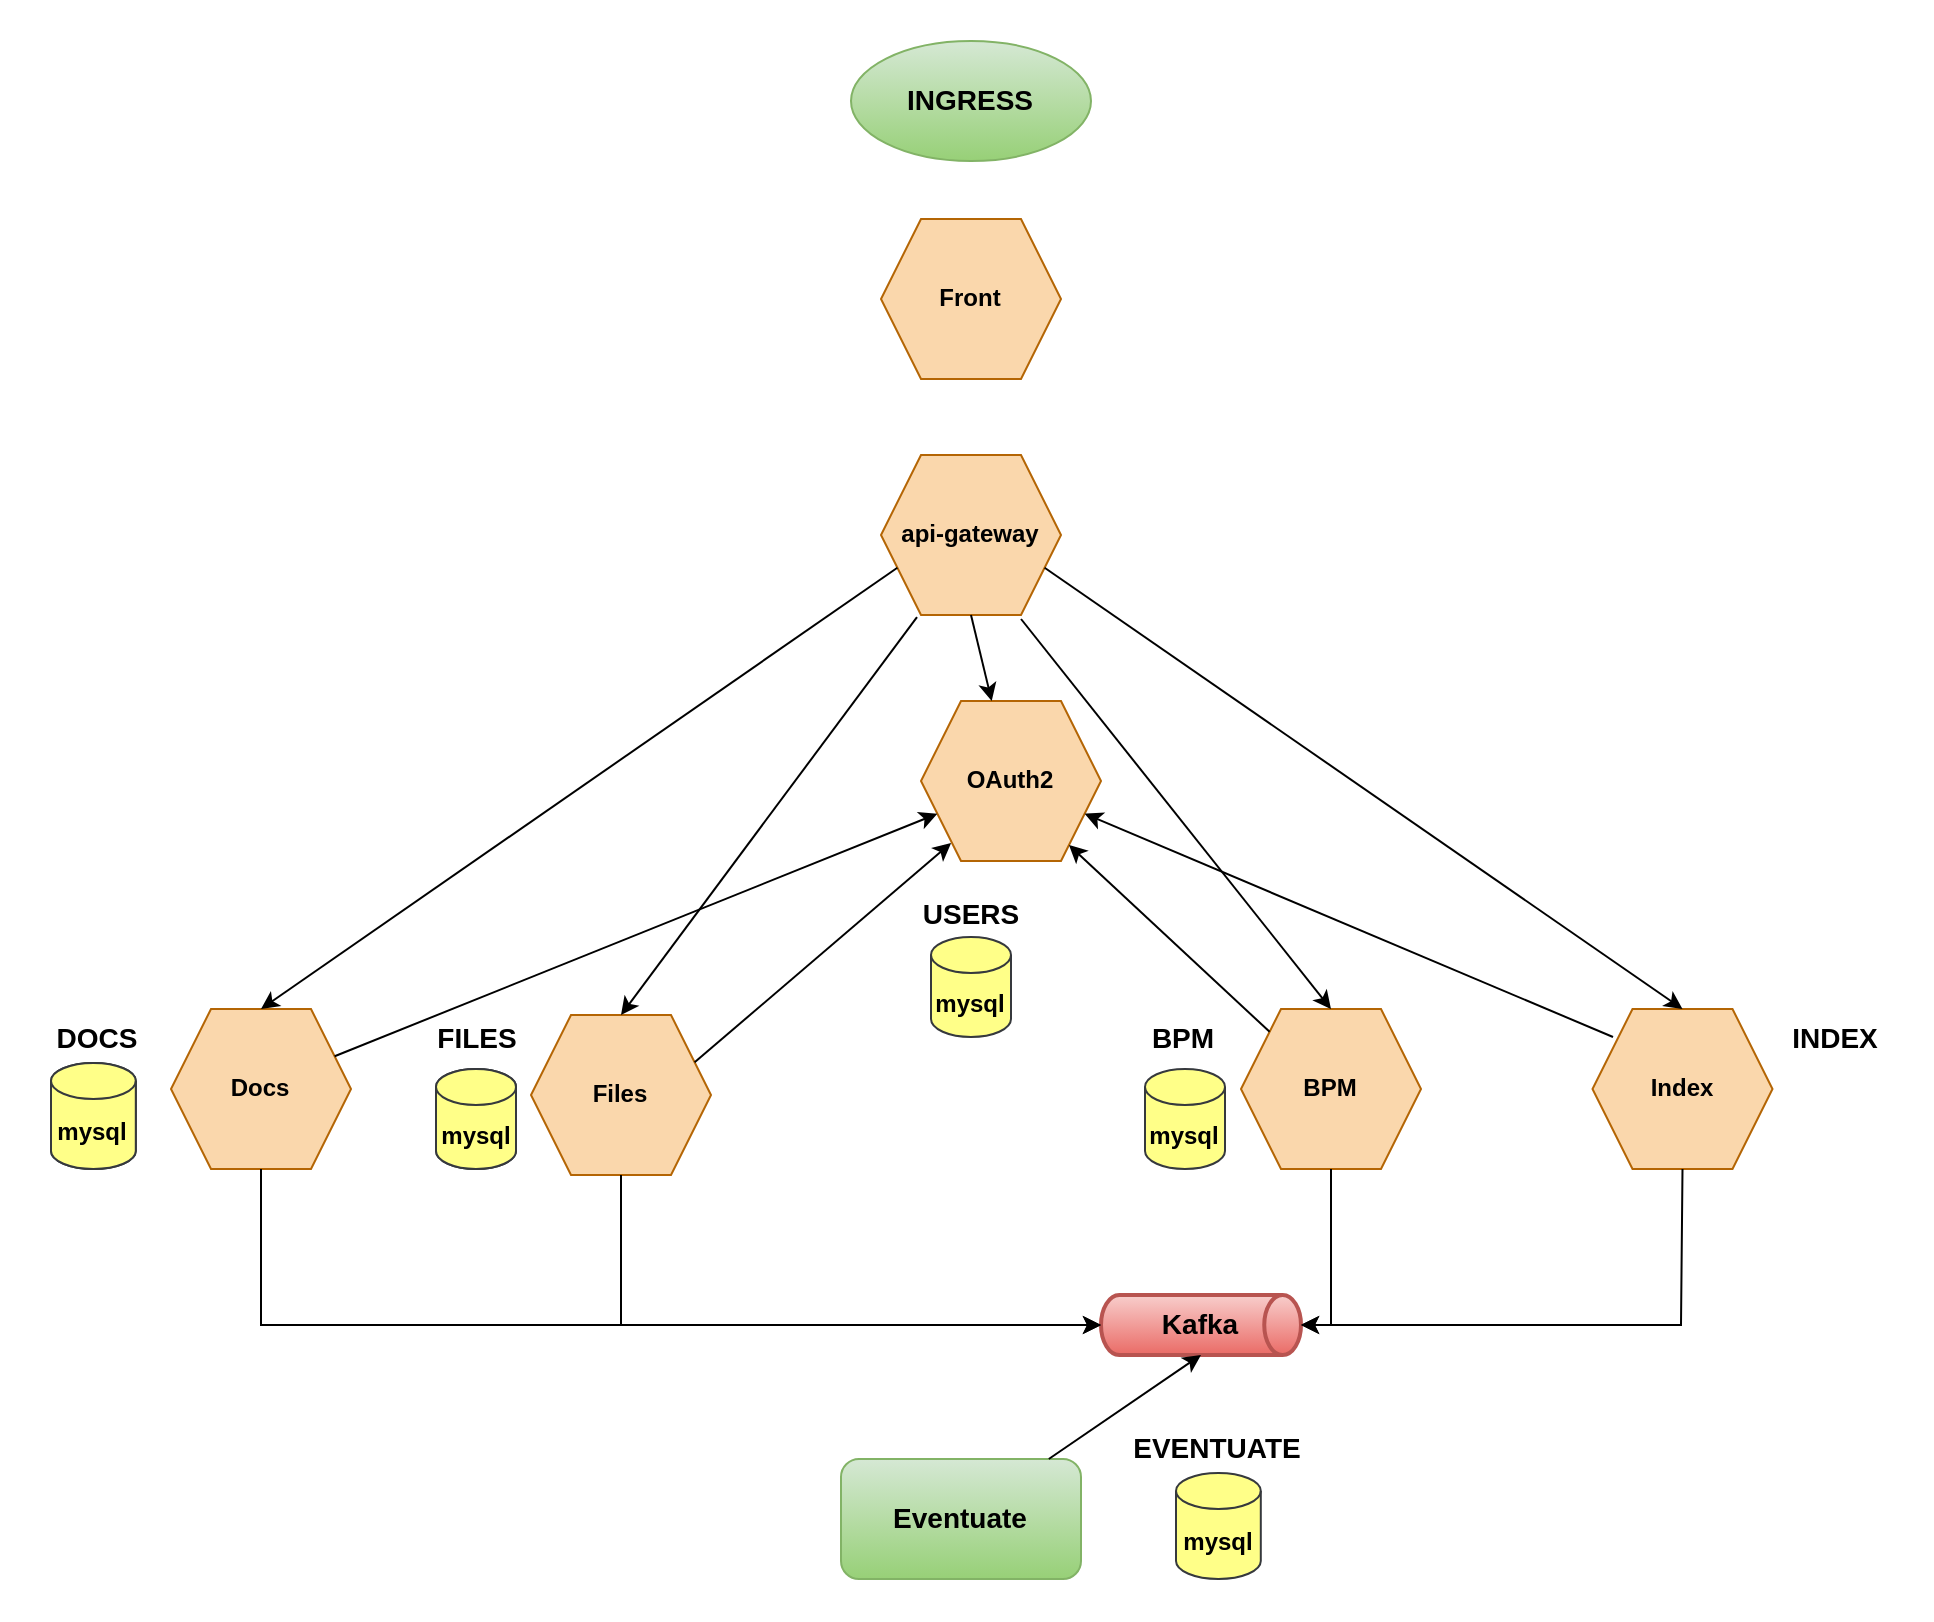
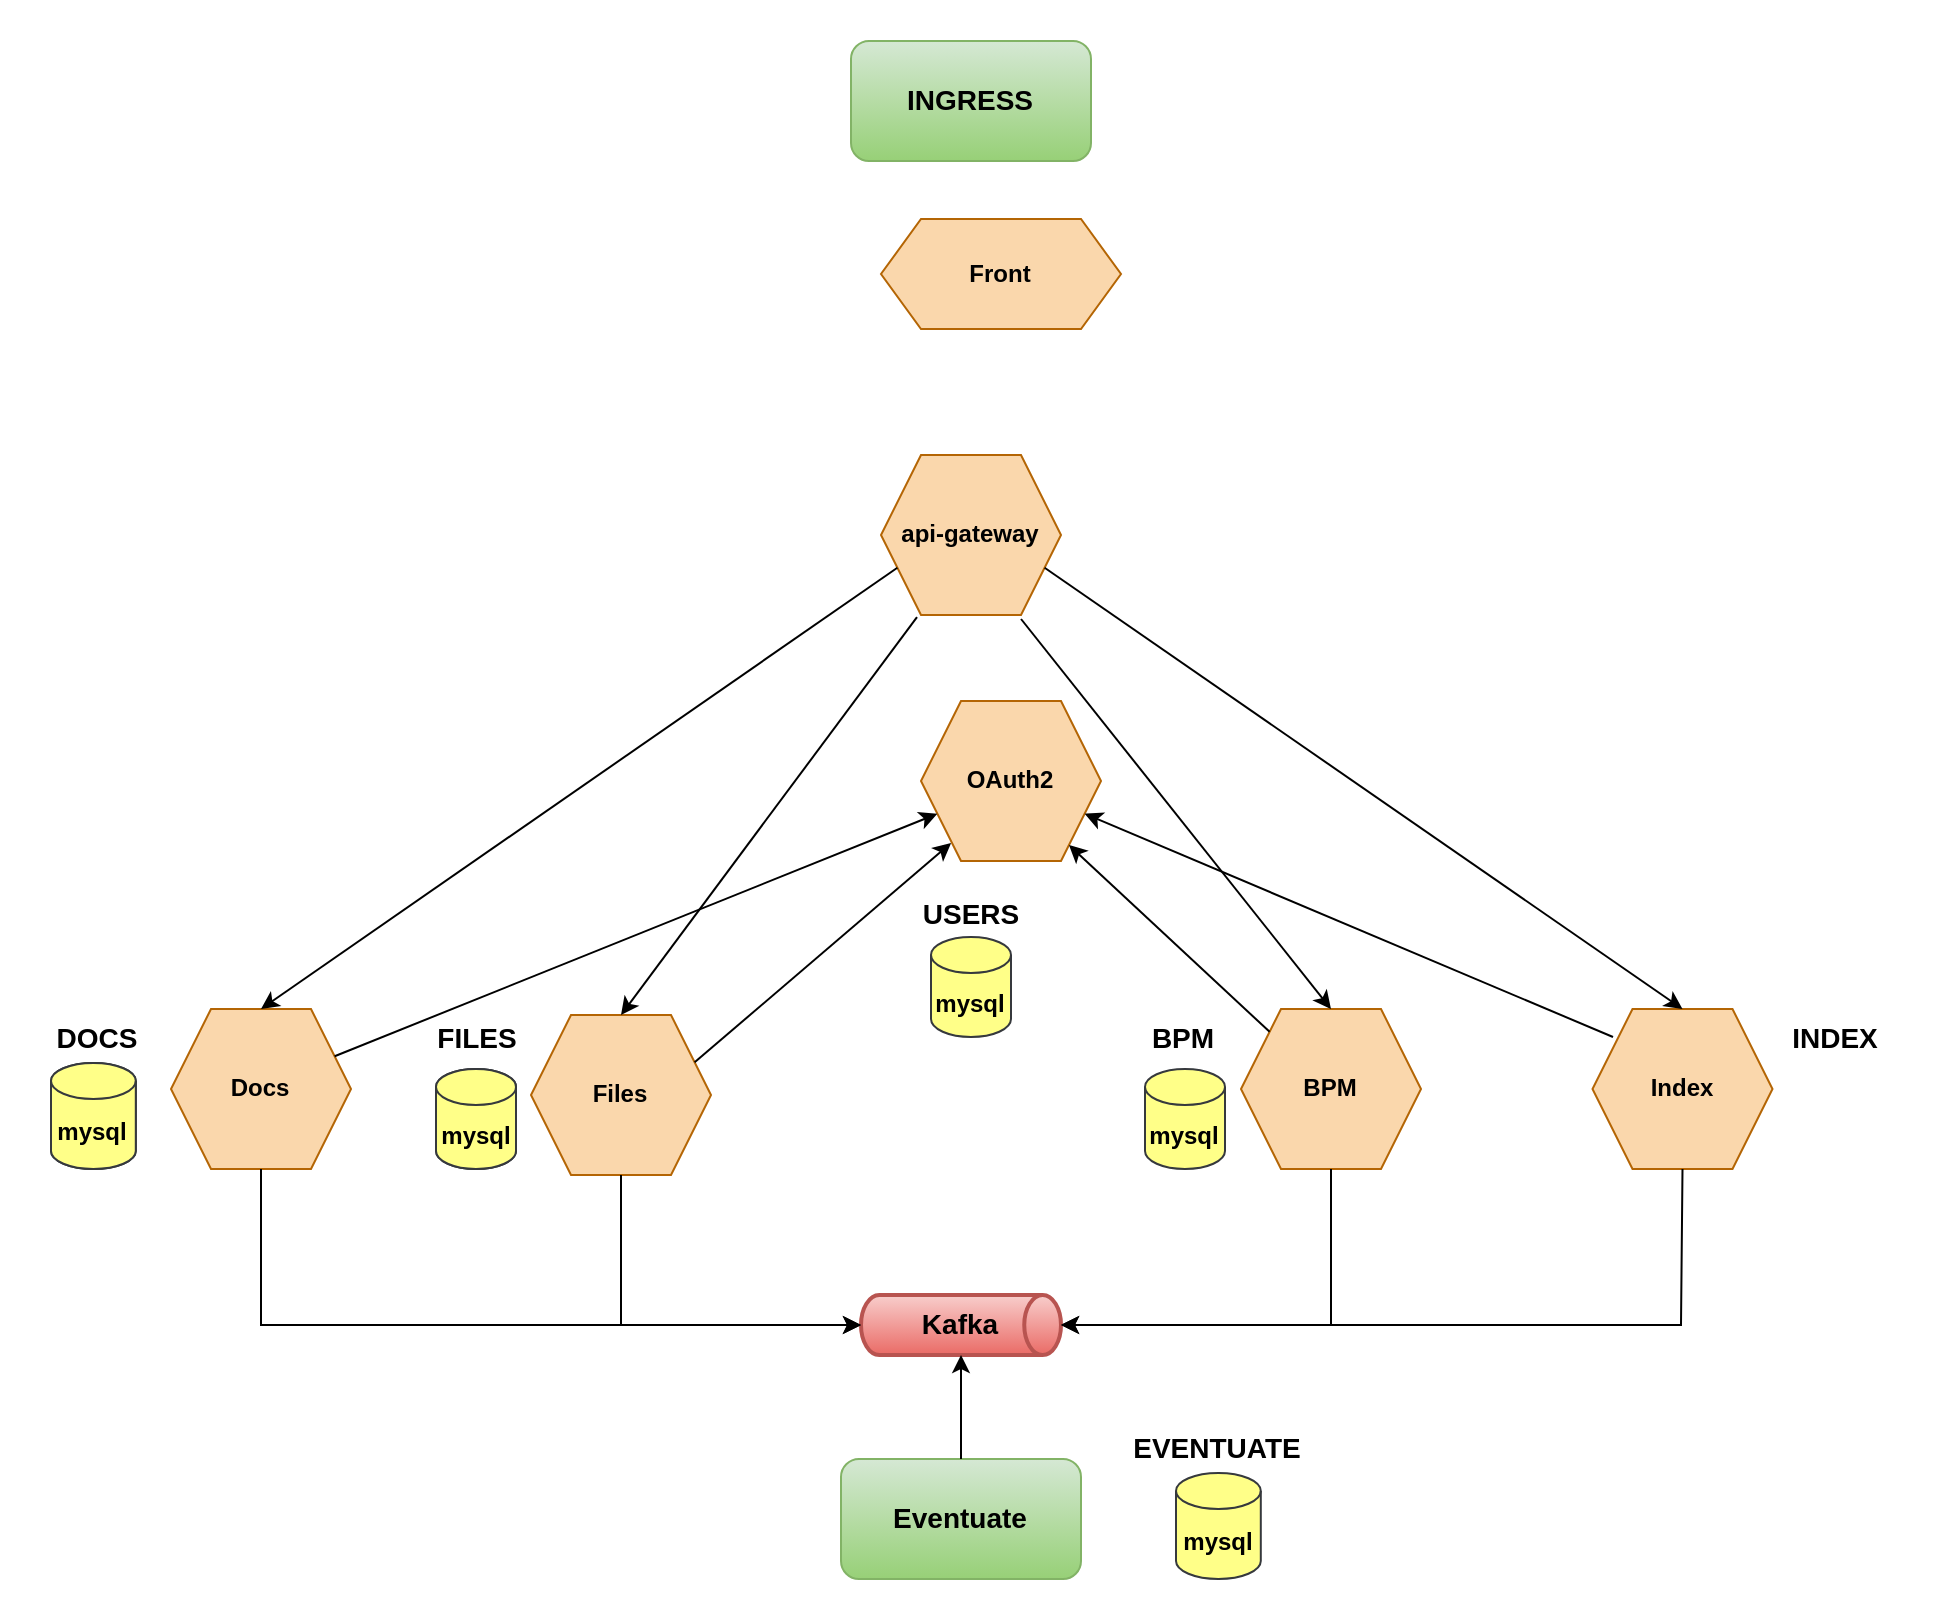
node "INGRESS": shape ellipse -> rounded rectangle
node "Front": size 180x160 -> 240x110
edge "api-gateway" -> "OAuth2": removed
node "Kafka": moved (1201, 1325) -> (961, 1325)
